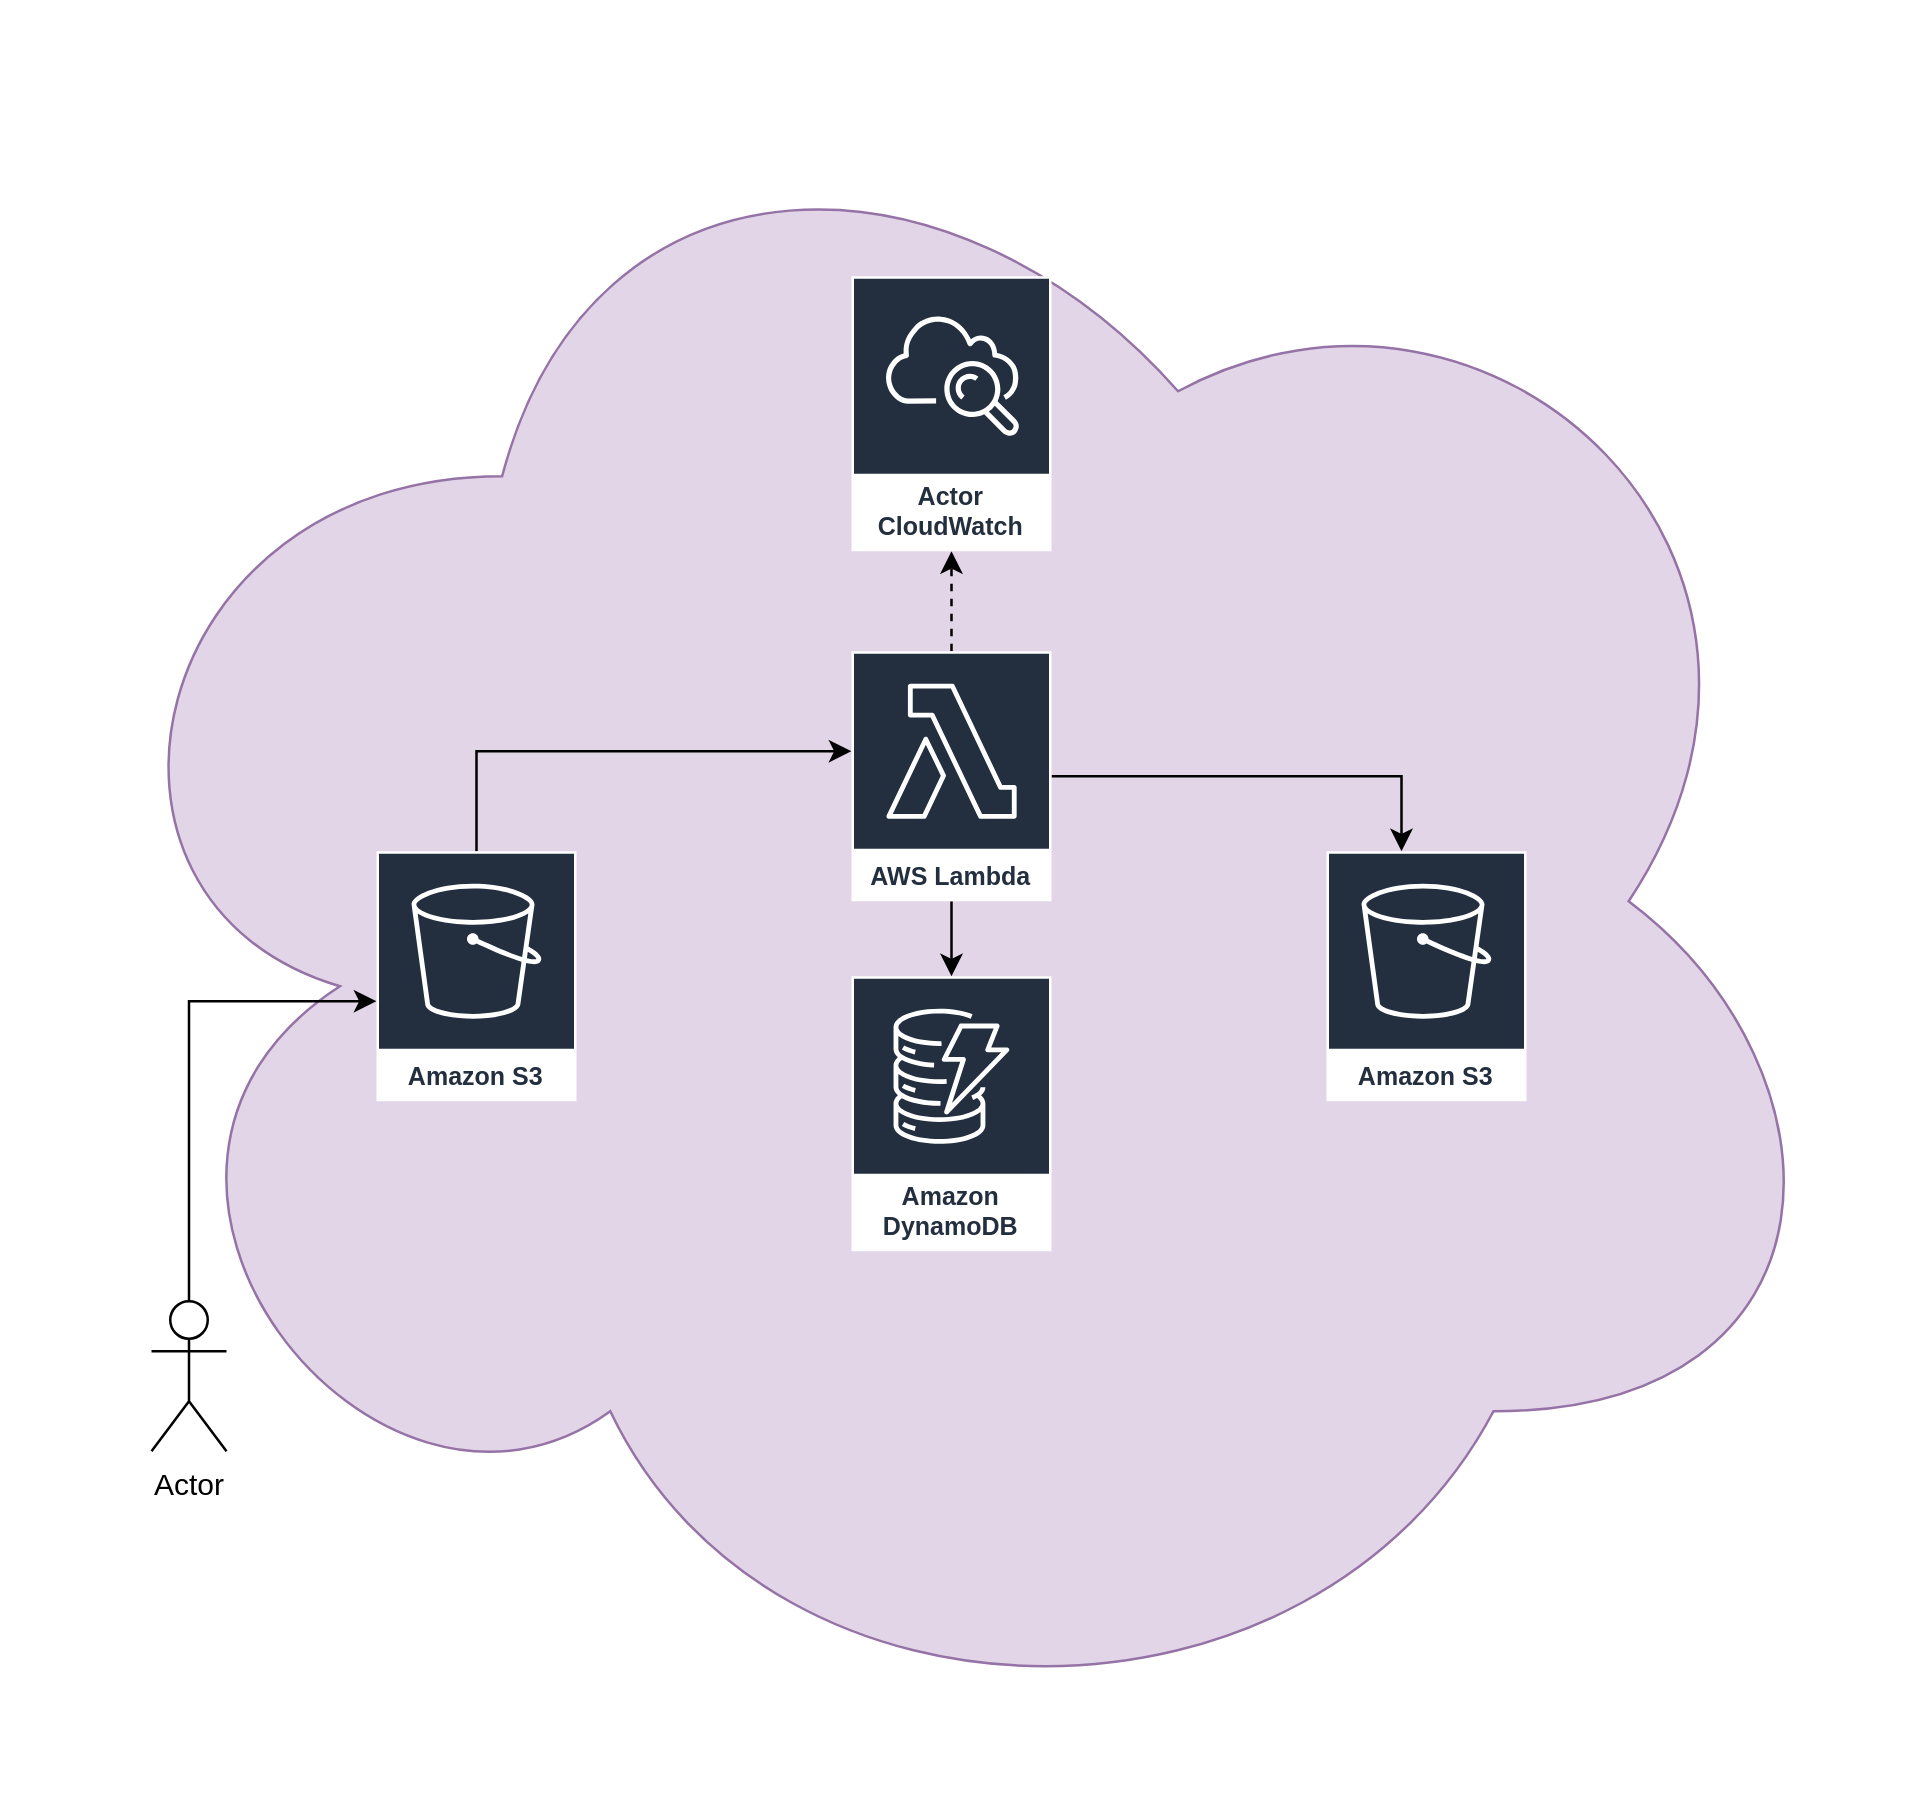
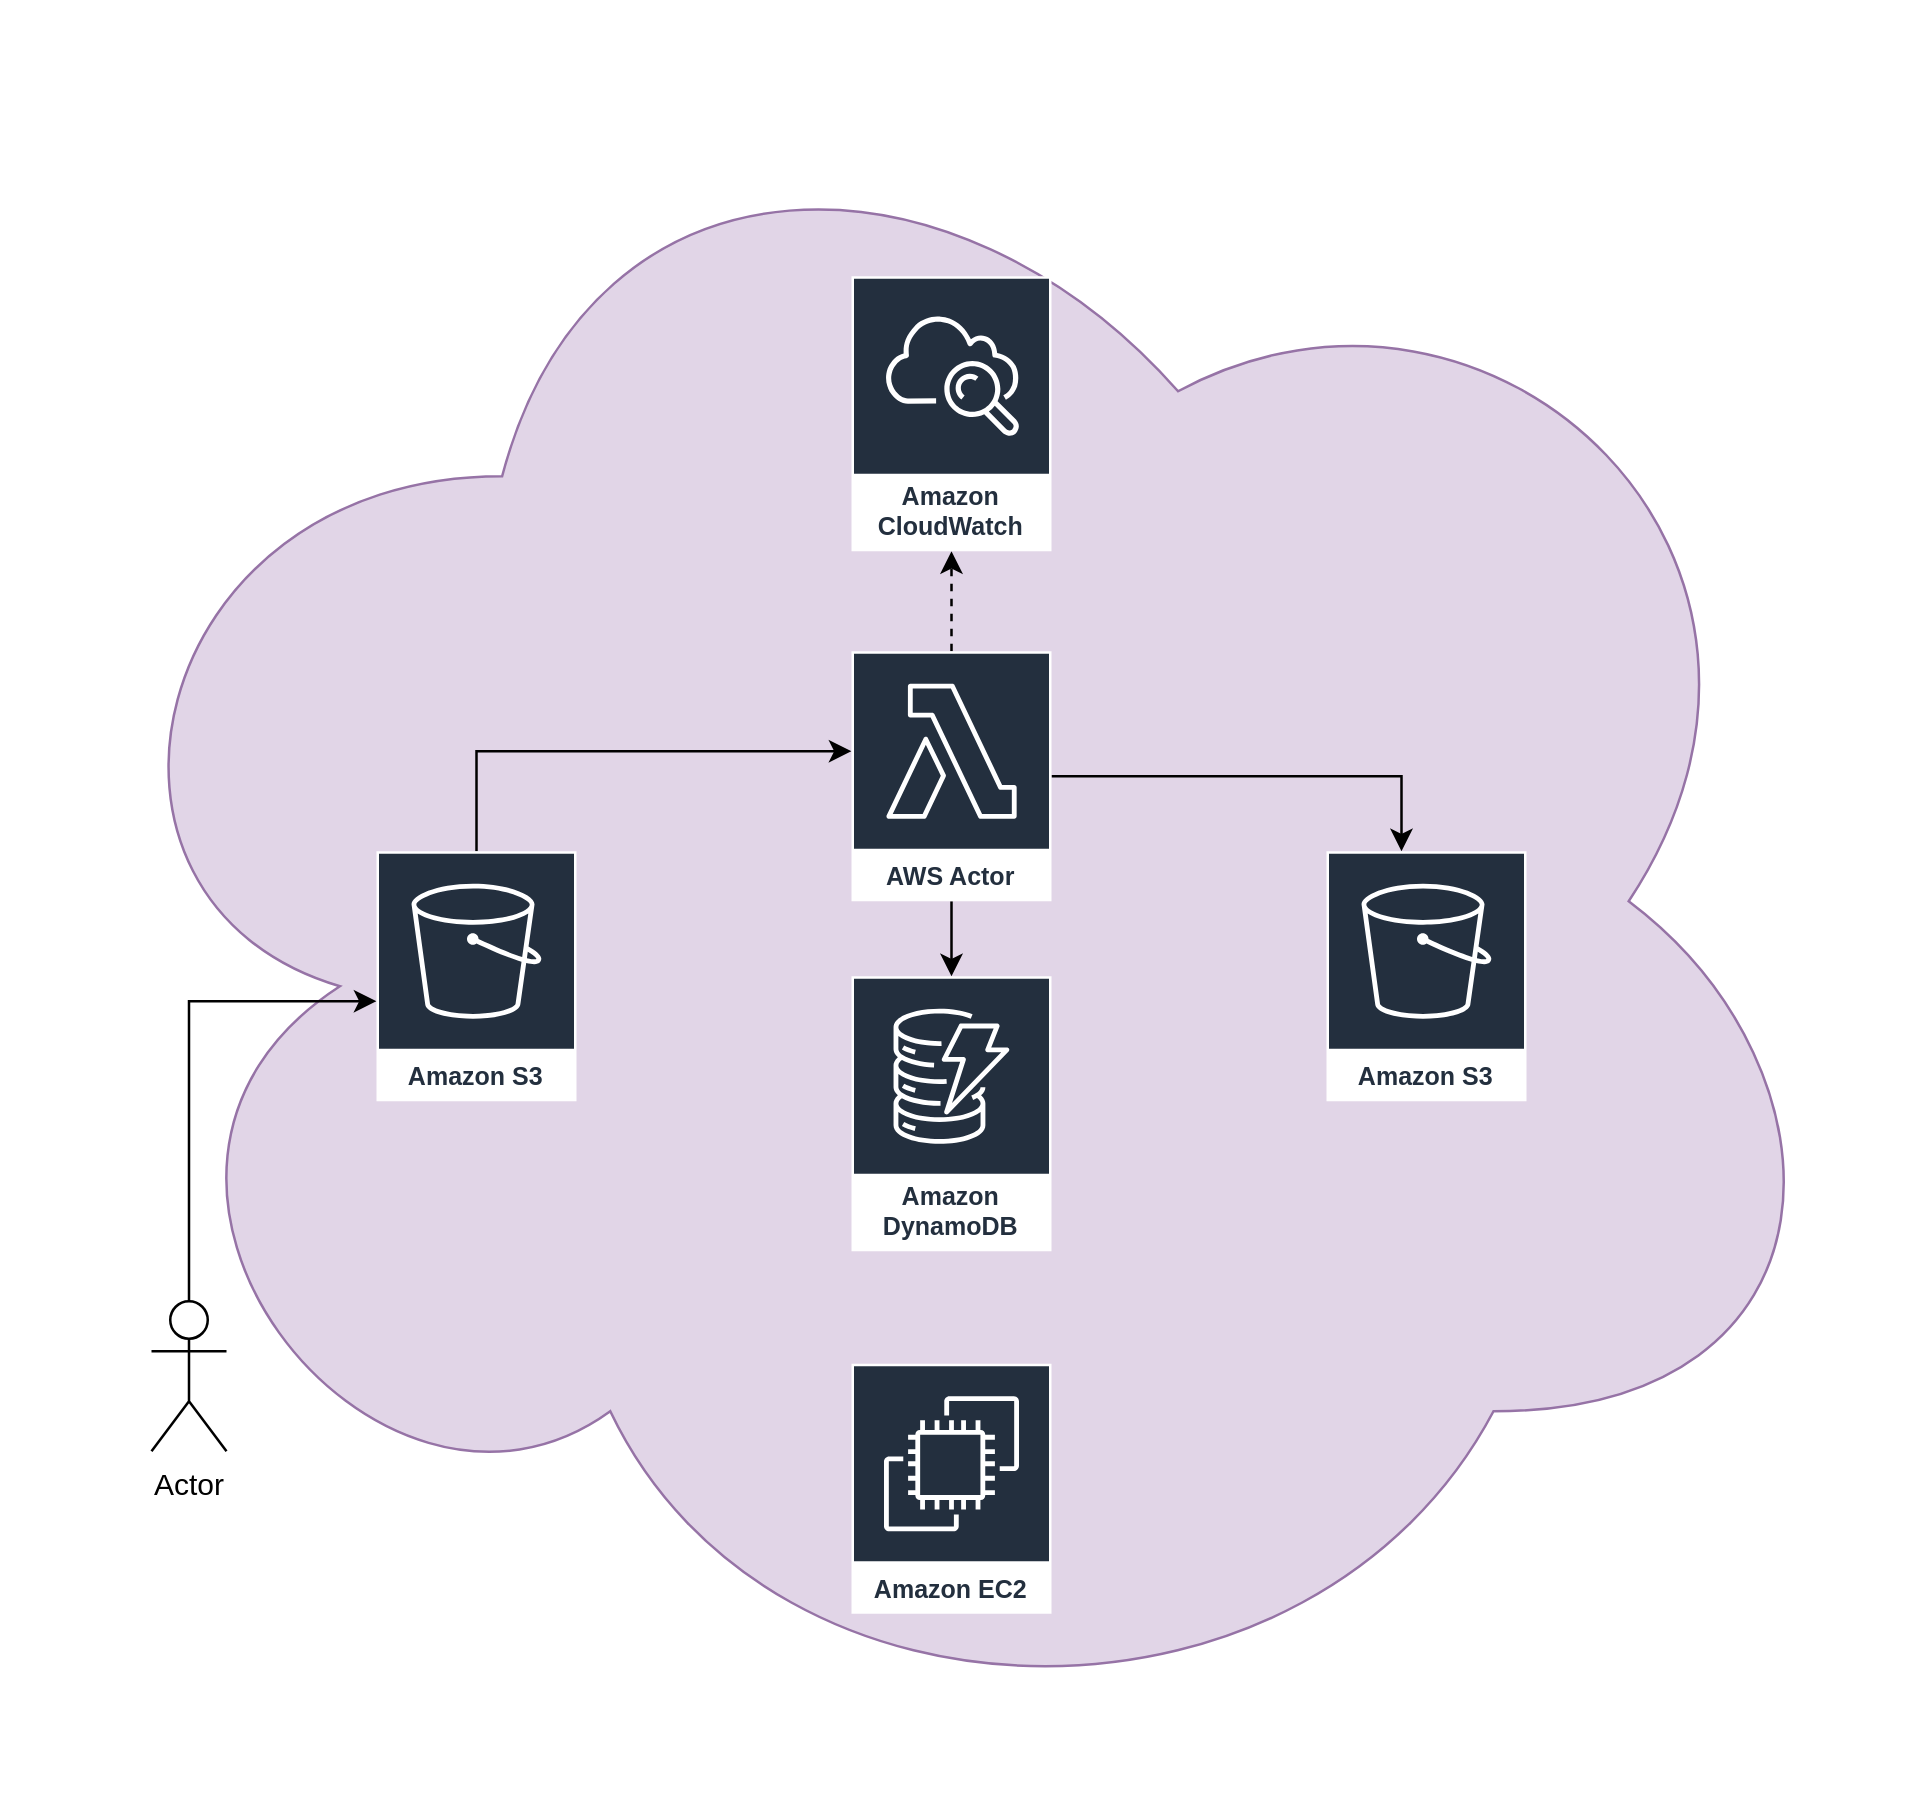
node "Actor CloudWatch": label "Actor CloudWatch" -> "Amazon CloudWatch"
node "AWS Lambda": label "AWS Lambda" -> "AWS Actor"
node "Amazon EC2": added
